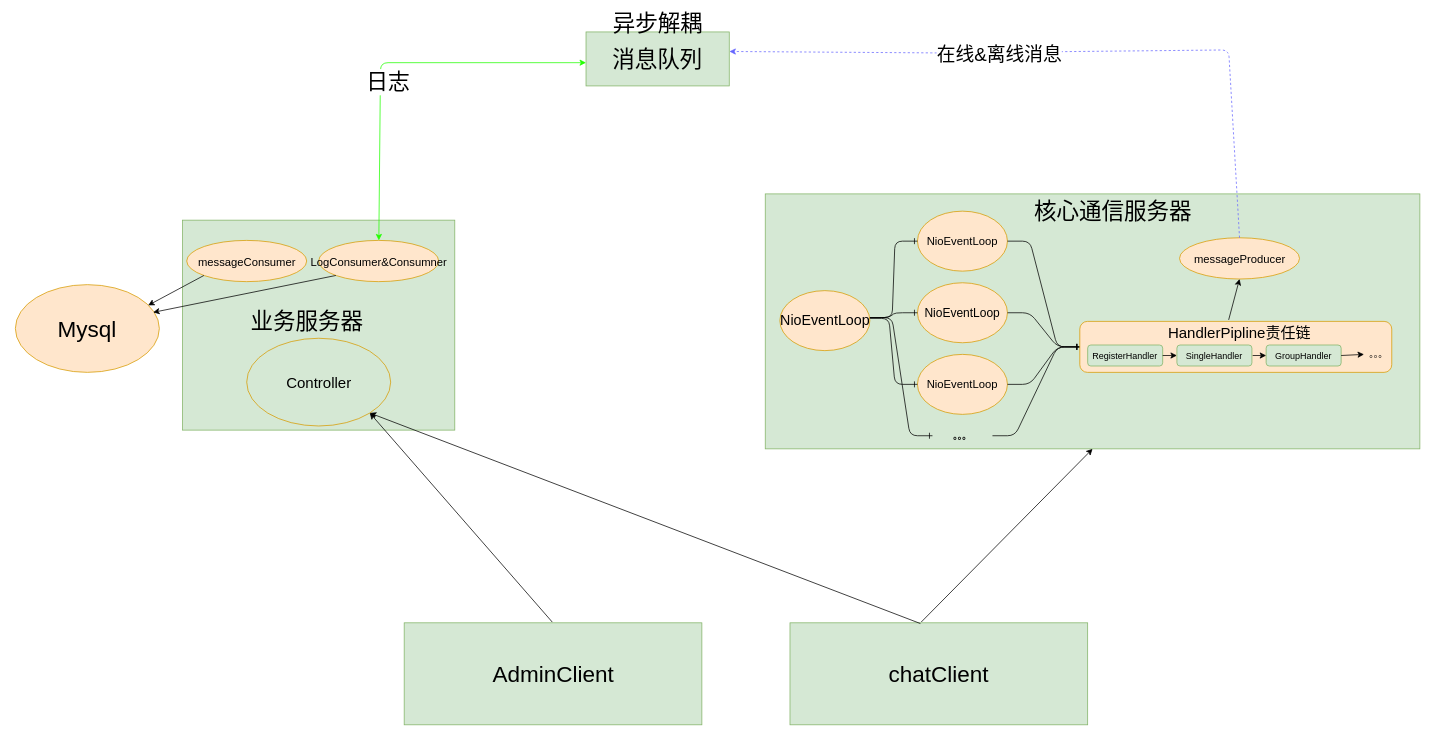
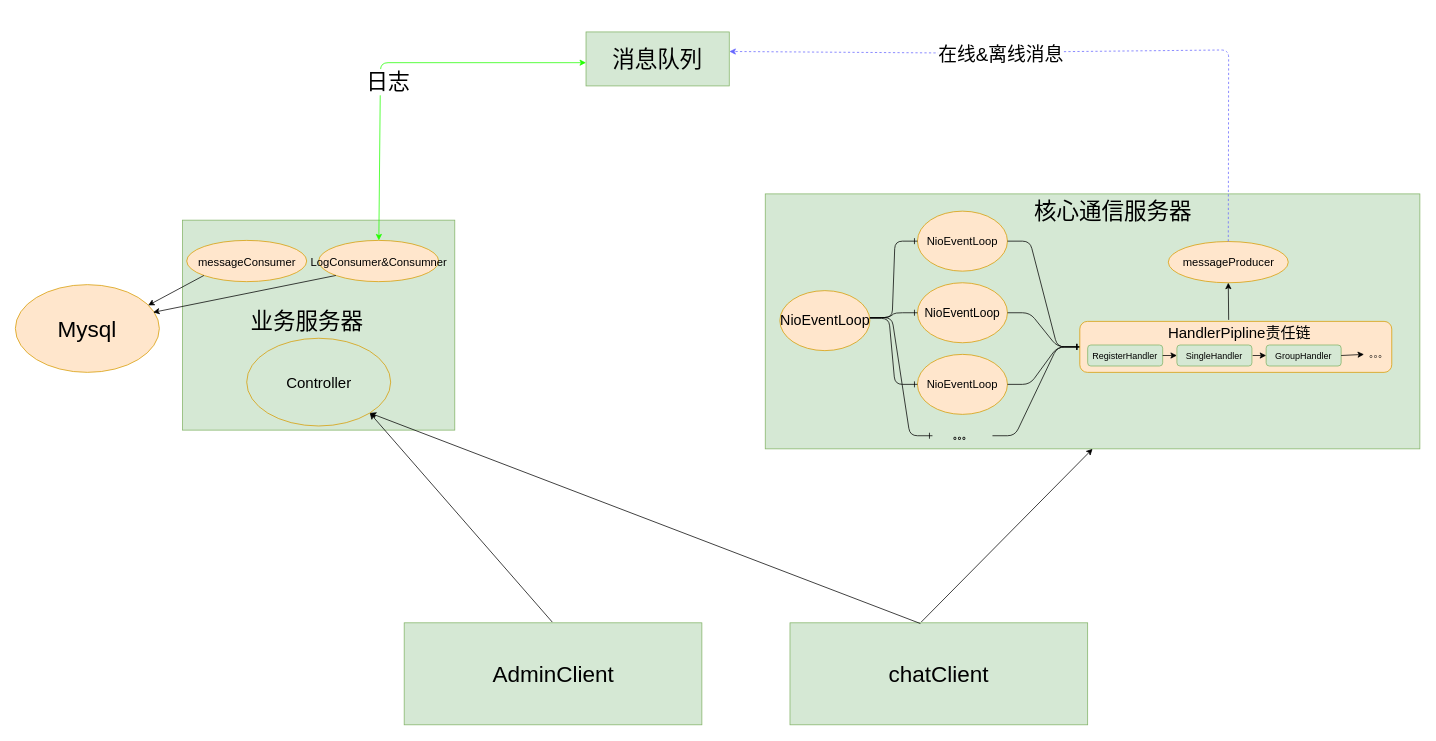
node "异步解耦": removed
node "messageProducer": moved (1240, 258) -> (1229, 262)
